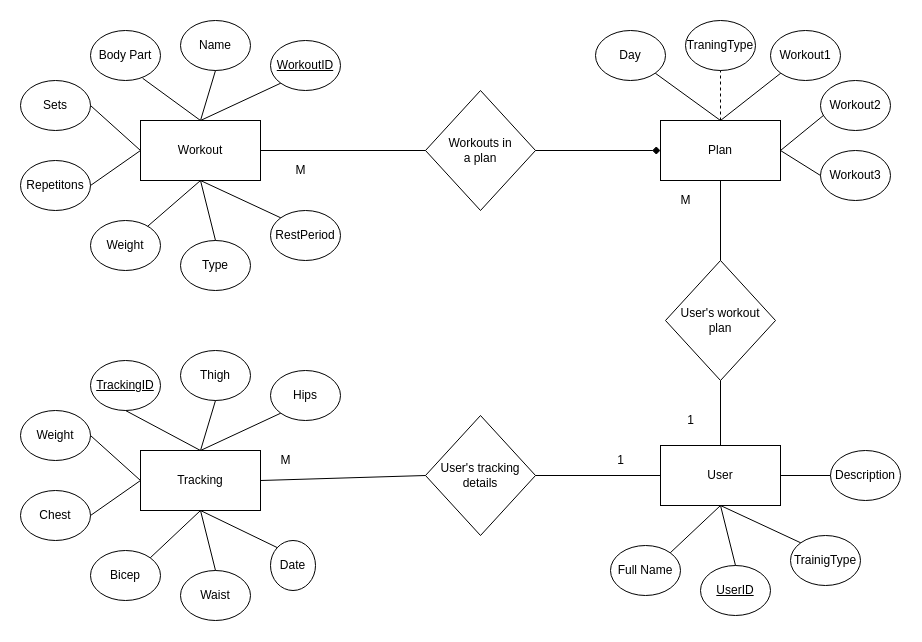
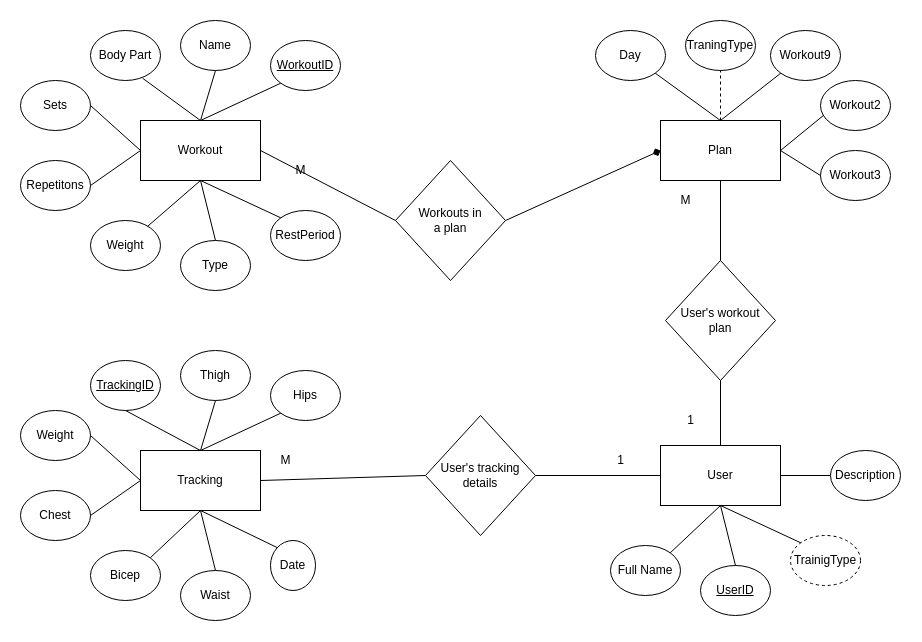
node "Workout1": label "Workout1" -> "Workout9"
node "Workouts in a plan": moved (481, 151) -> (451, 221)
node "TrainigType": style solid -> dashed
